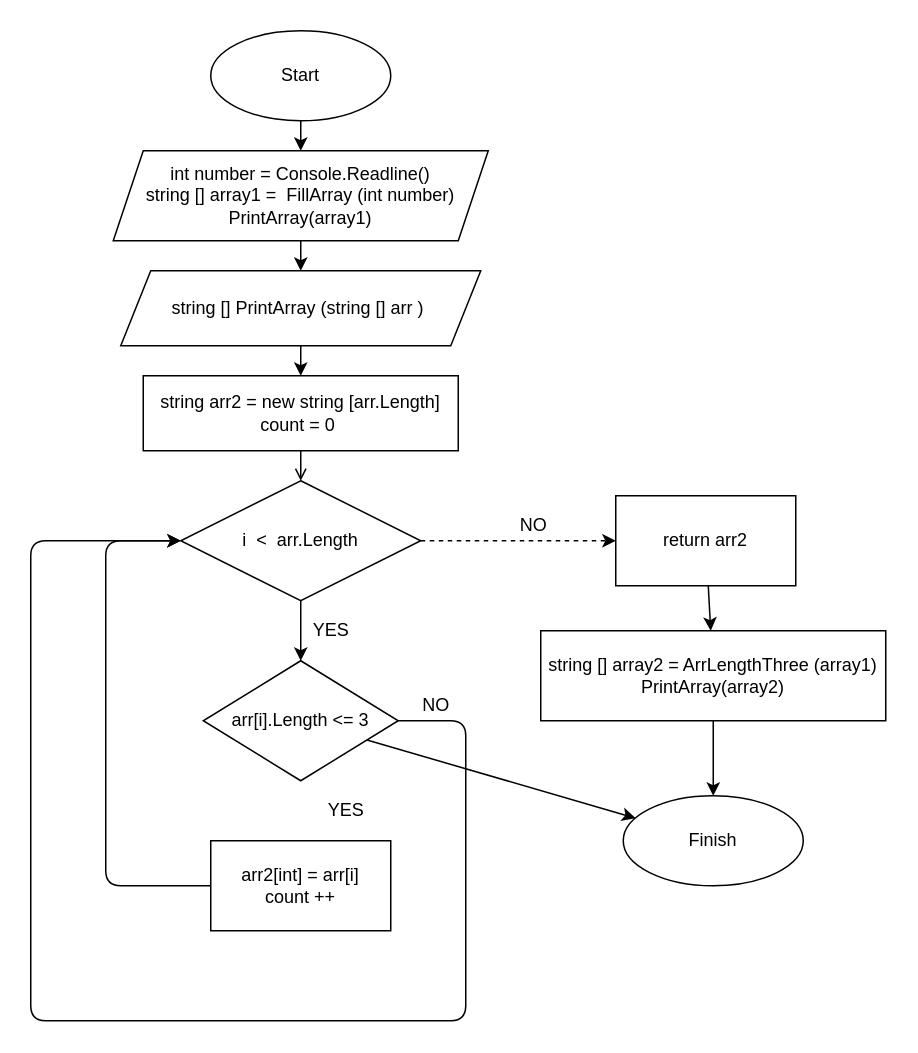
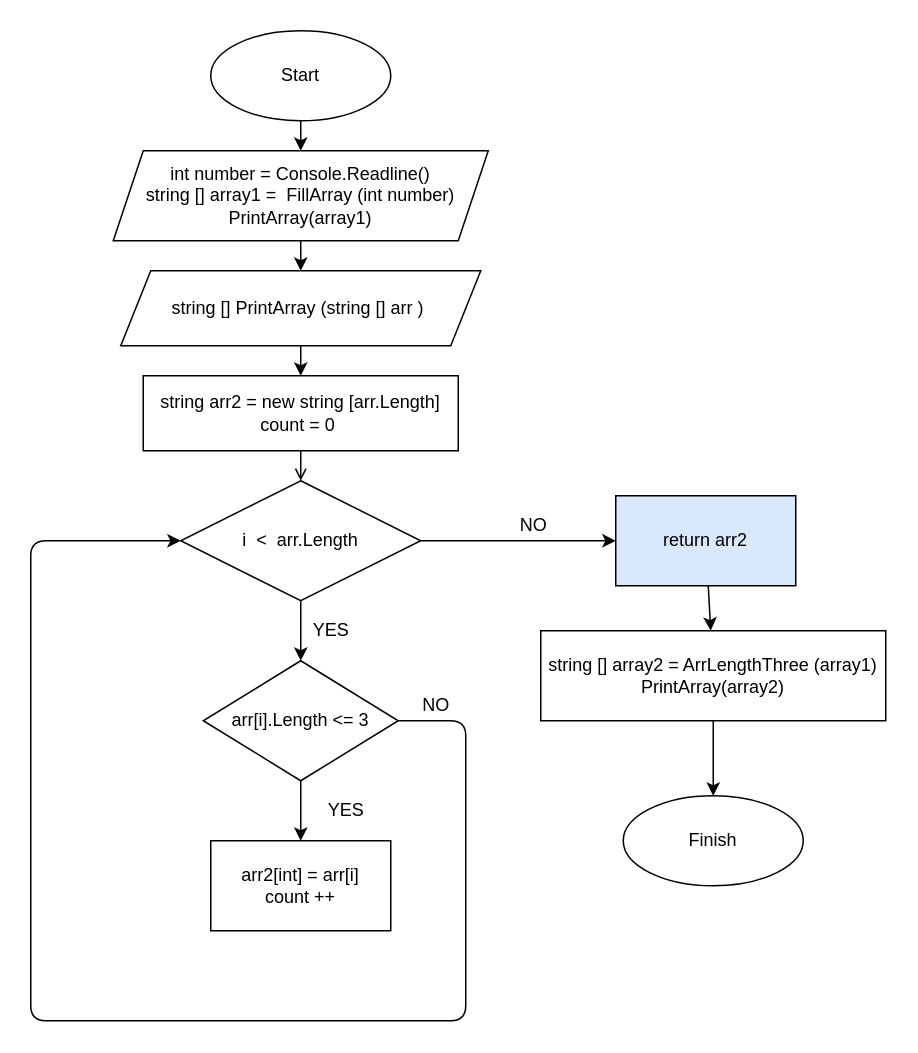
edge "i < arr.Length" -> "return arr2": style dashed -> solid
node "return arr2": fillcolor #ffffff -> #dae8fc
edge "arr2[int] = arr[i] count ++" -> "i < arr.Length": removed
edge "arr[i].Length <= 3" -> "Finish": now "arr[i].Length <= 3" -> "arr2[int] = arr[i] count ++"
